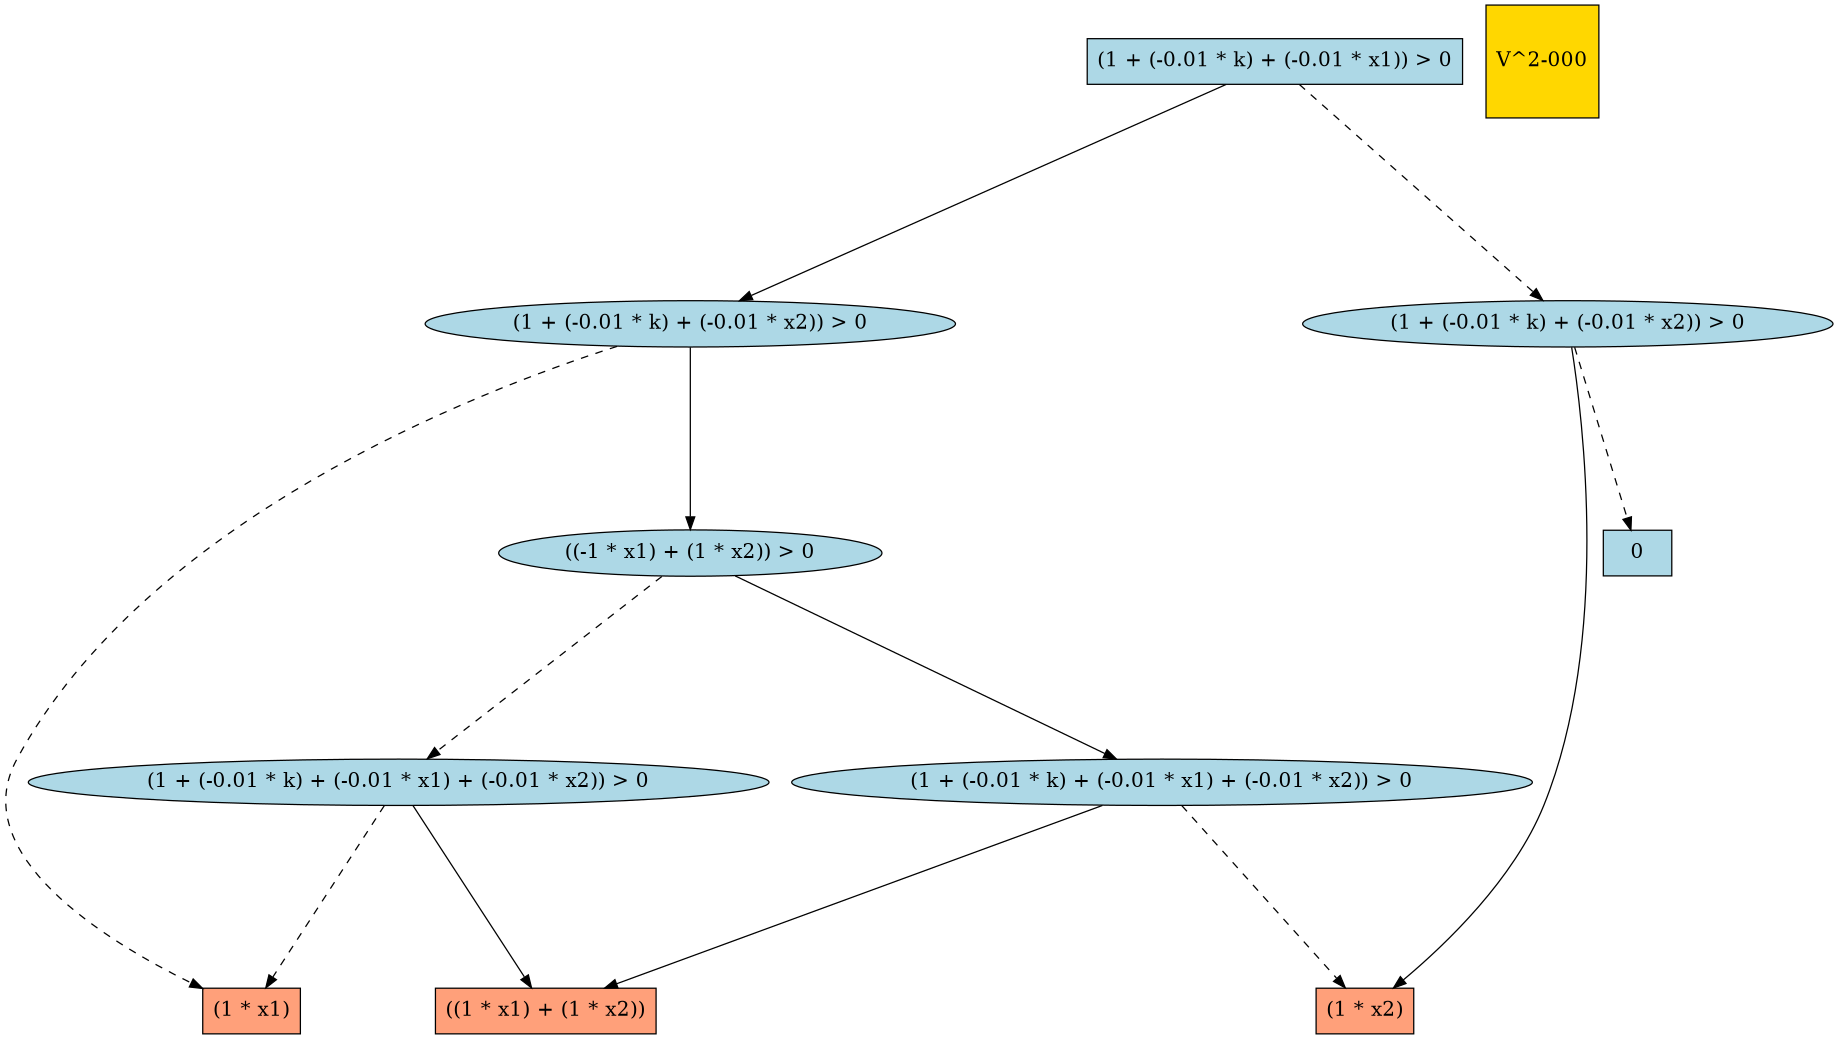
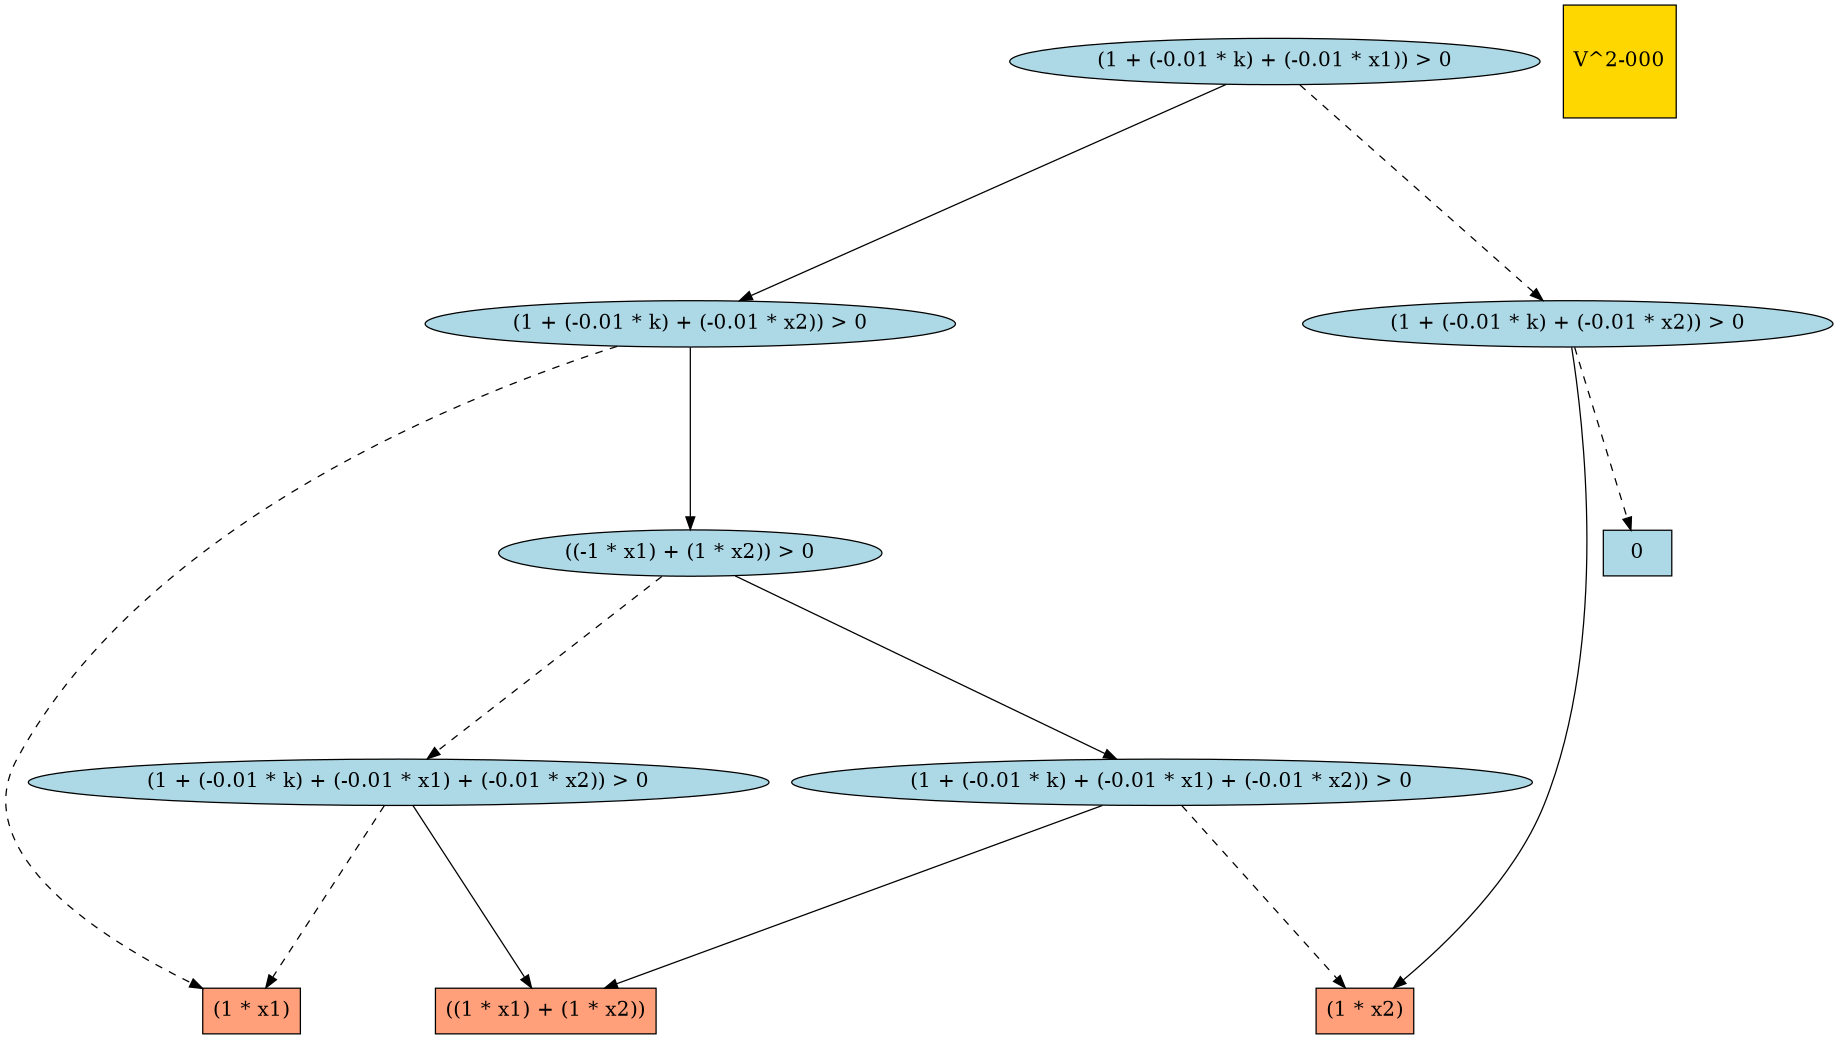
node "(1 + (-0.01 * k) + (-0.01 * x1)) > 0": shape box -> ellipse
